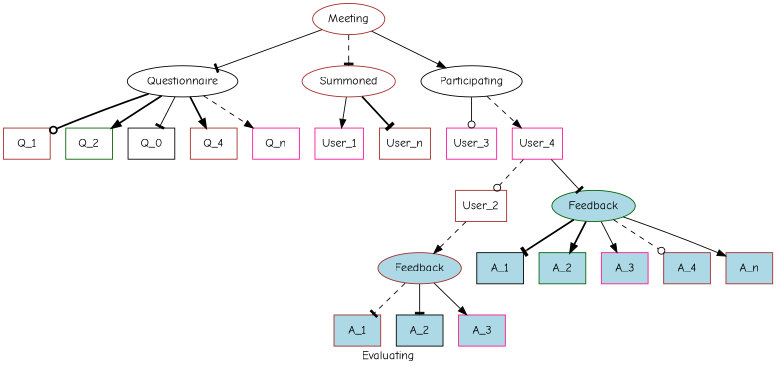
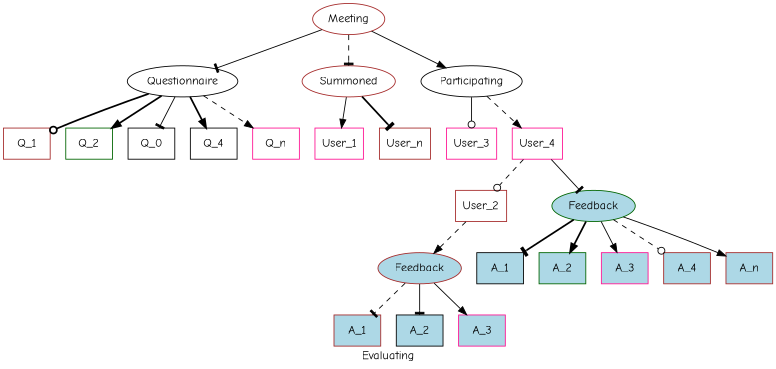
node "Q_4": color brown -> black
